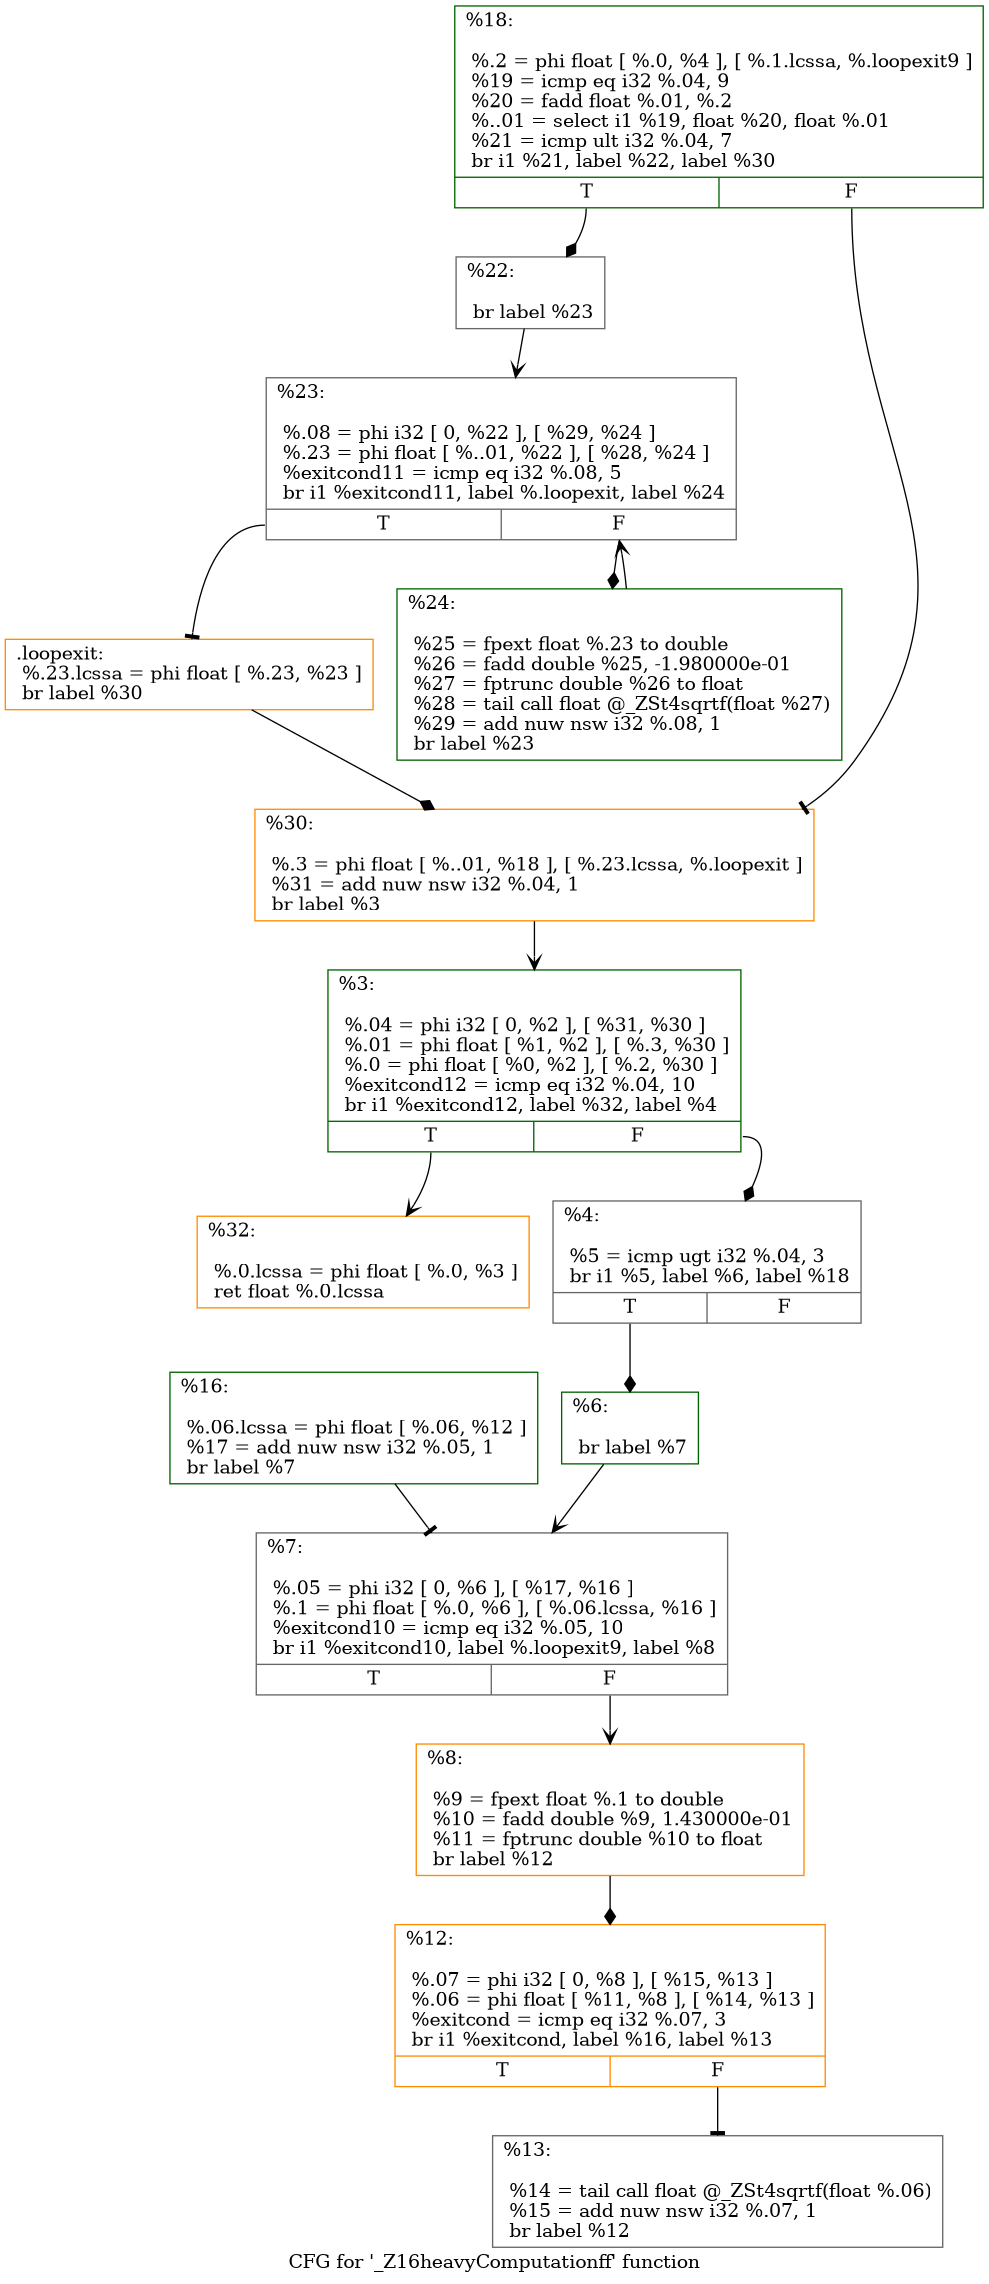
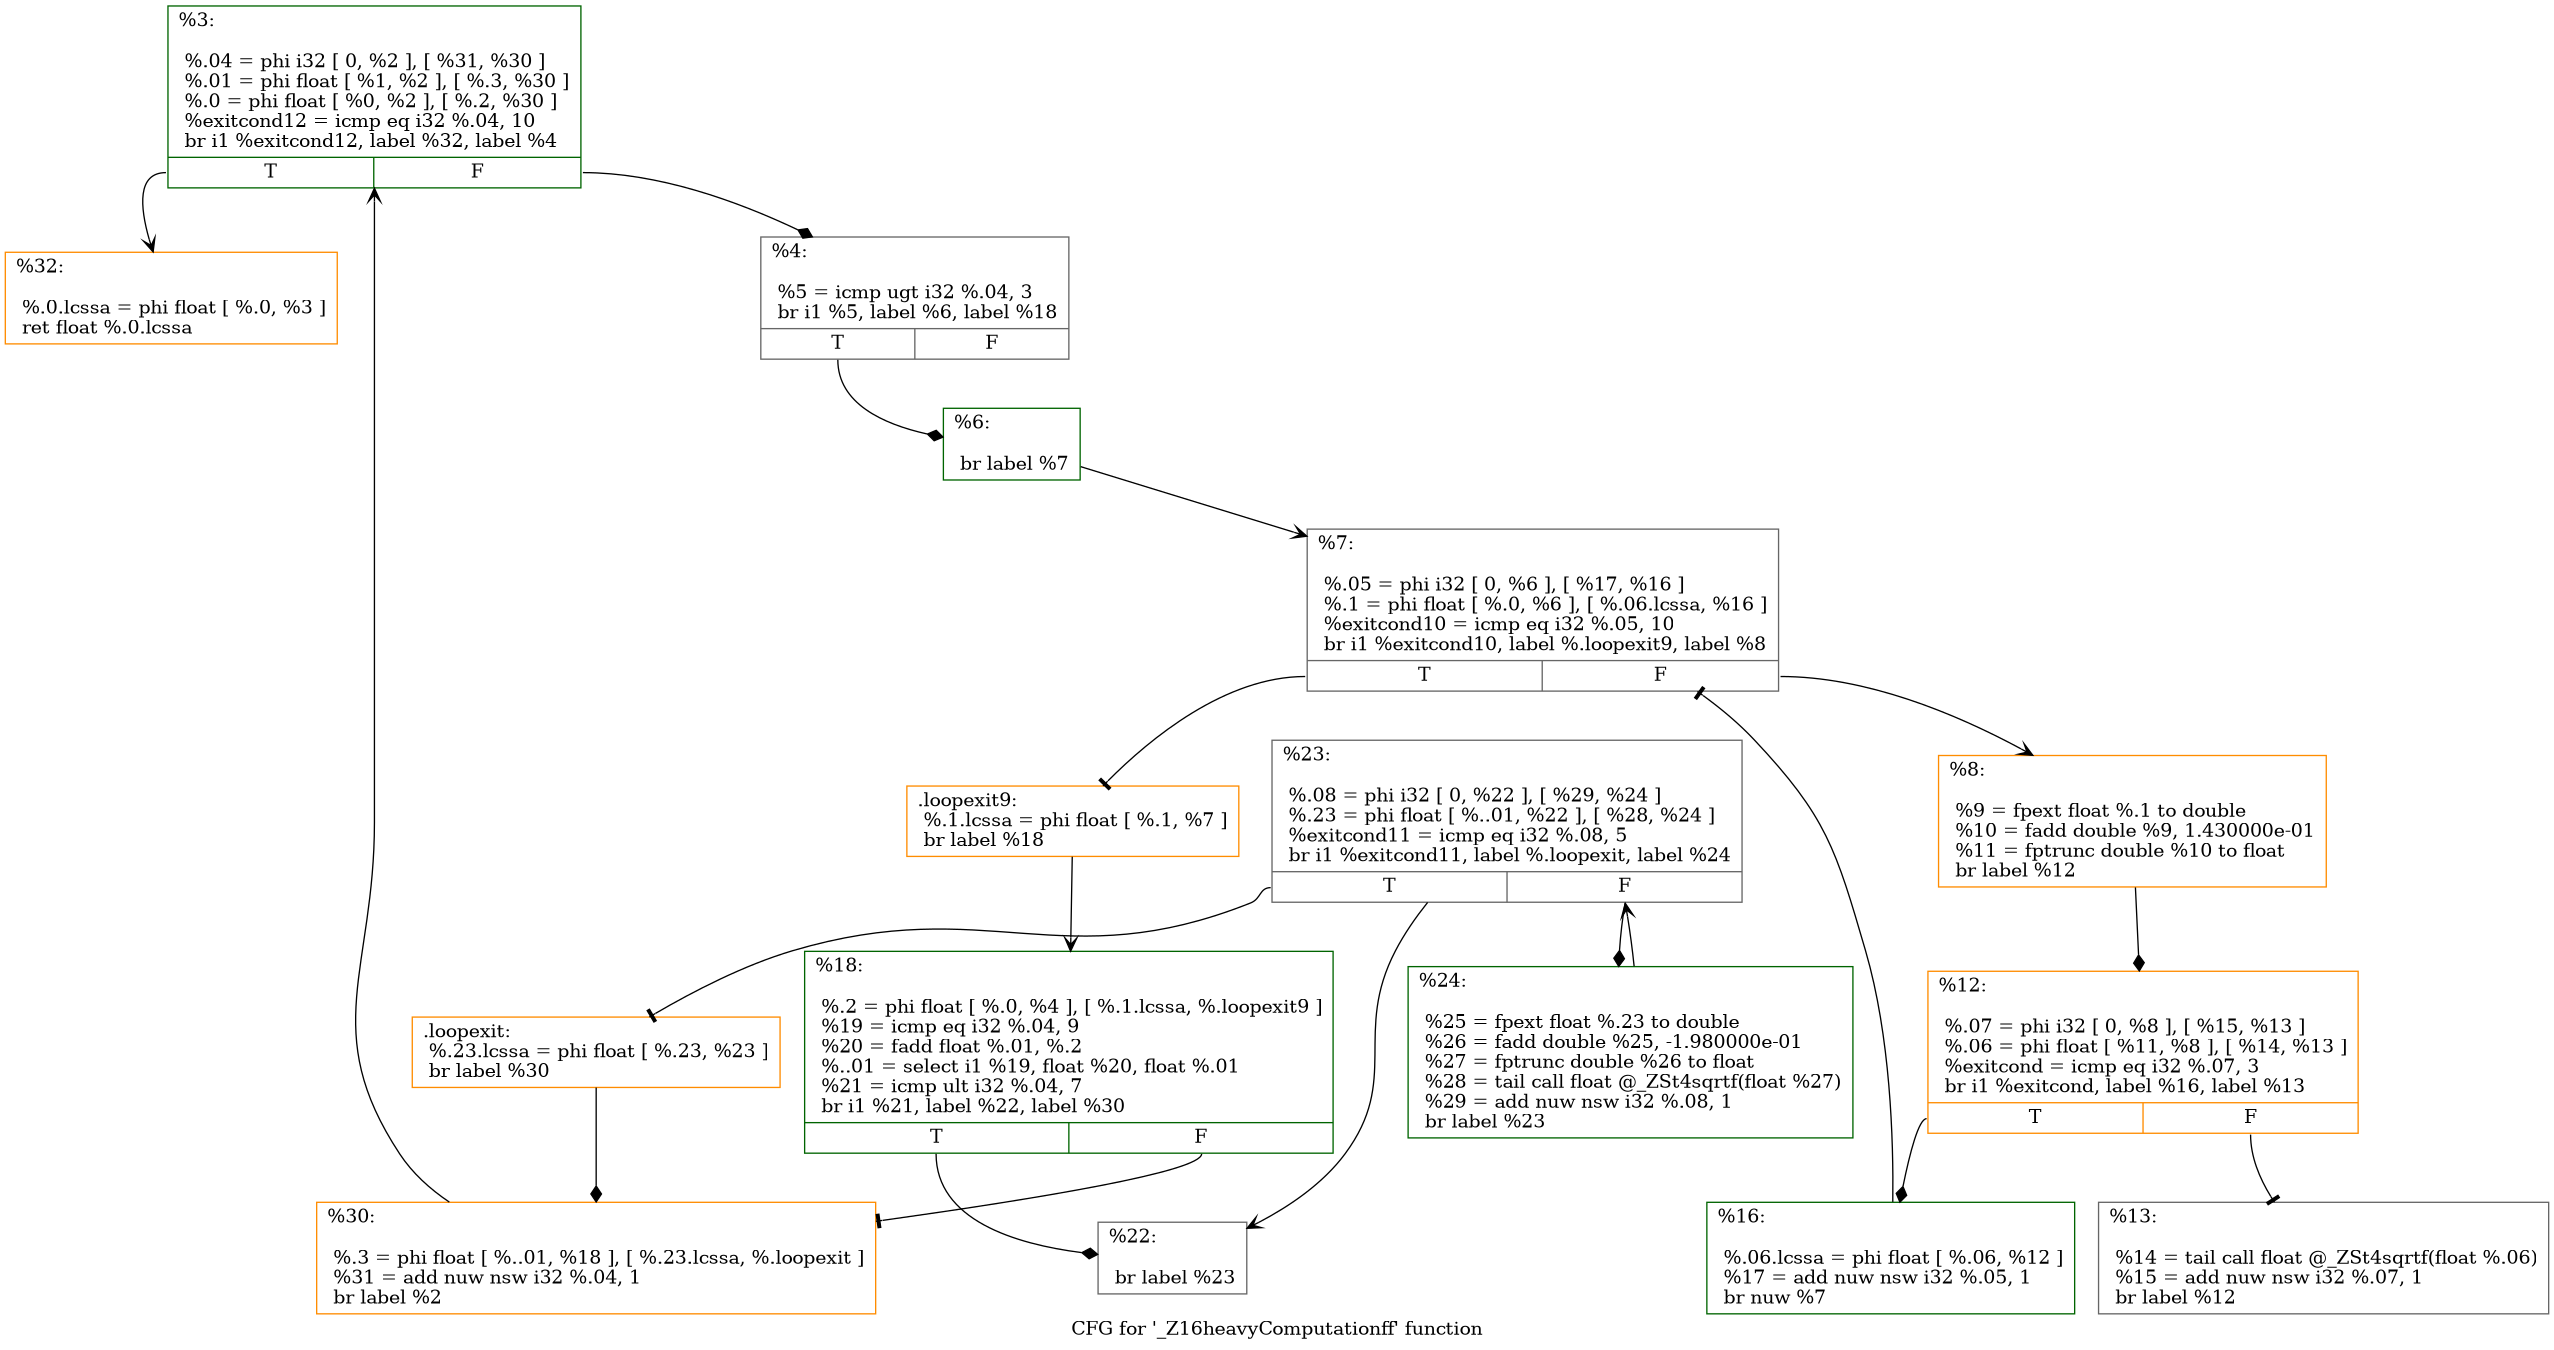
edge "%22:" -> "%23:": reversed
node ".loopexit9:": added
node "%30:": text "br label %3" -> "br label %2"
edge "%12:" -> "%16:": added
node "%16:": text "br label %7" -> "br nuw %7"
